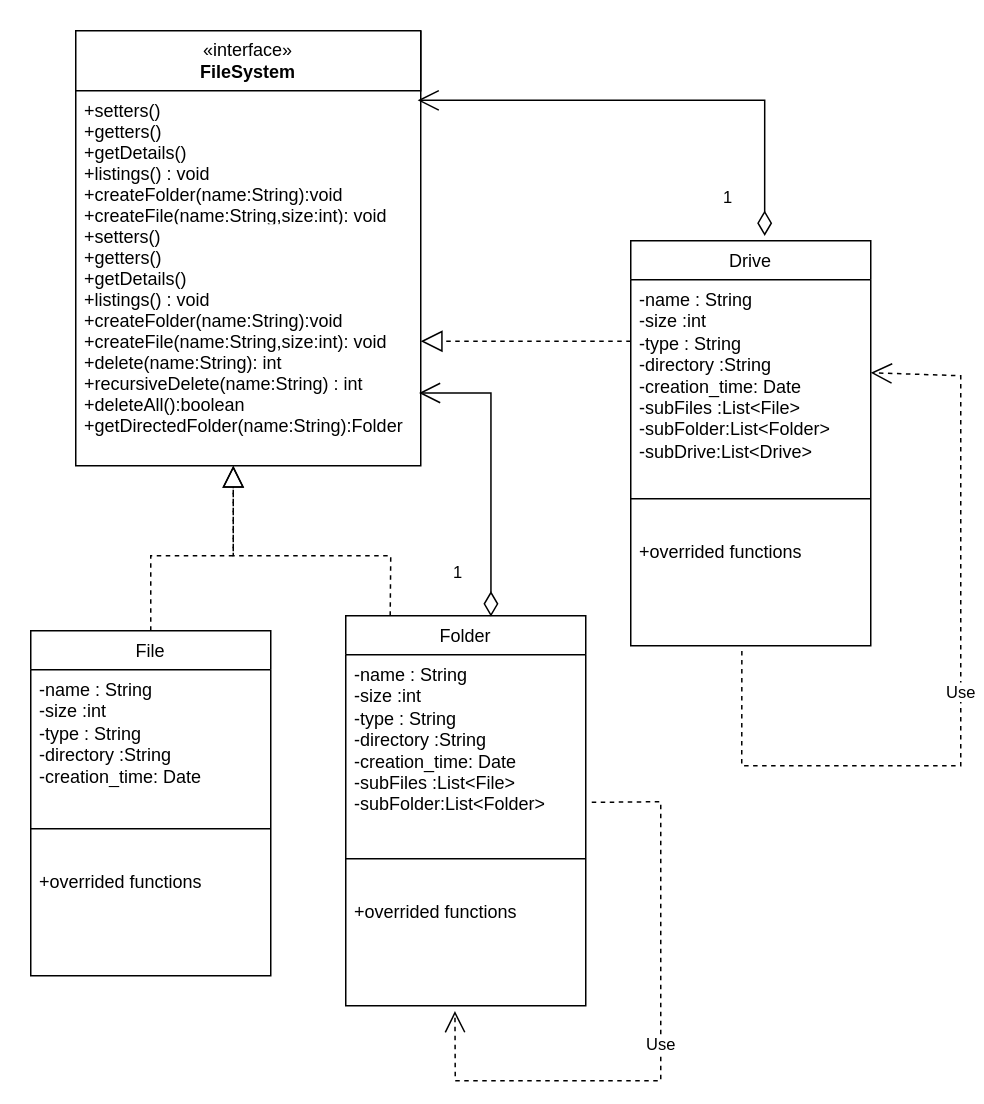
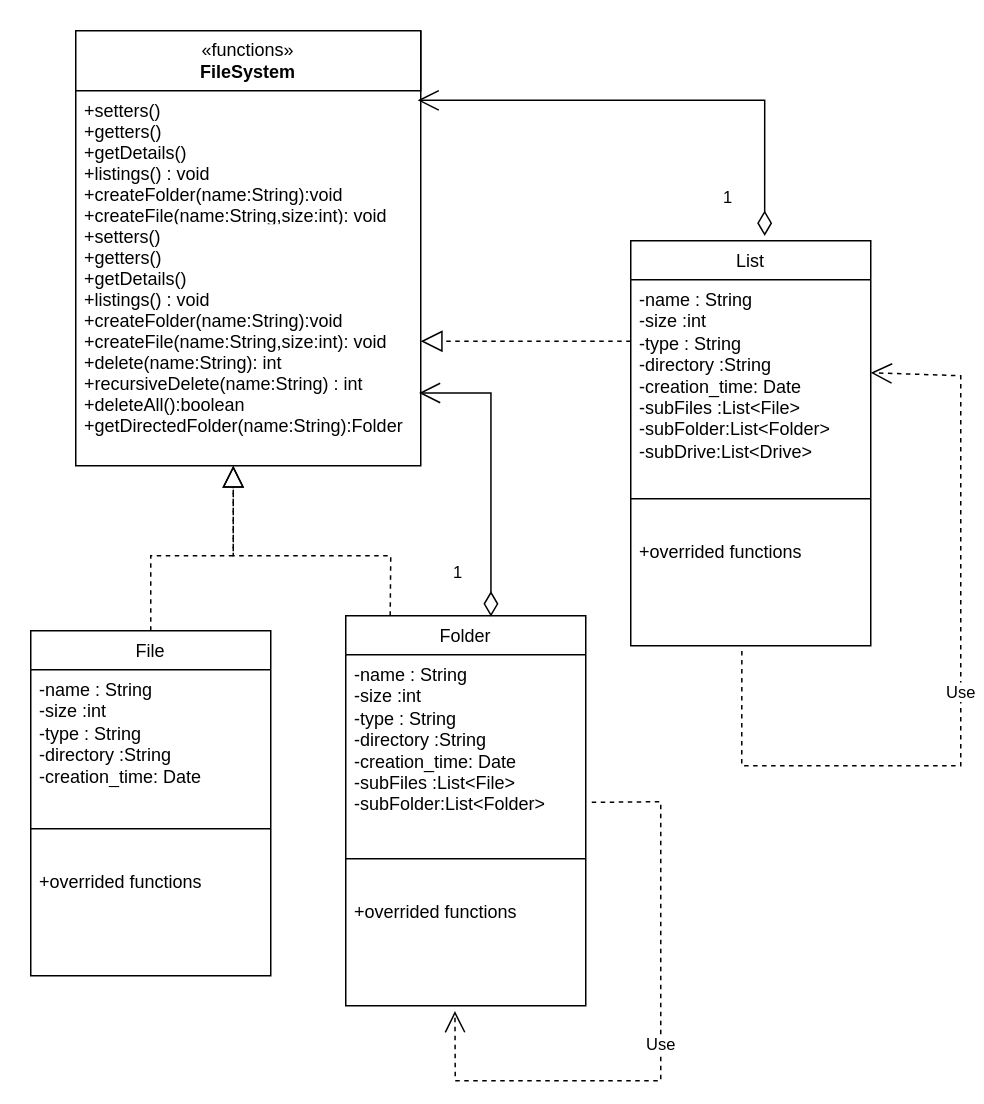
node "«interface» FileSystem": label "«interface» FileSystem" -> "«functions» FileSystem"
node "Drive": label "Drive" -> "List"
